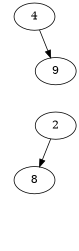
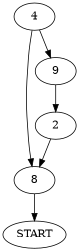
edge "4" -> "8": added
edge "9" -> "2": added
node "START": added
